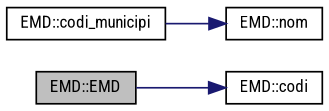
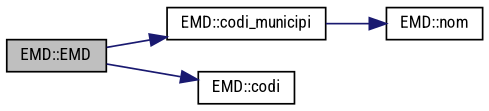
edge "EMD::EMD" -> "EMD::codi_municipi": added
